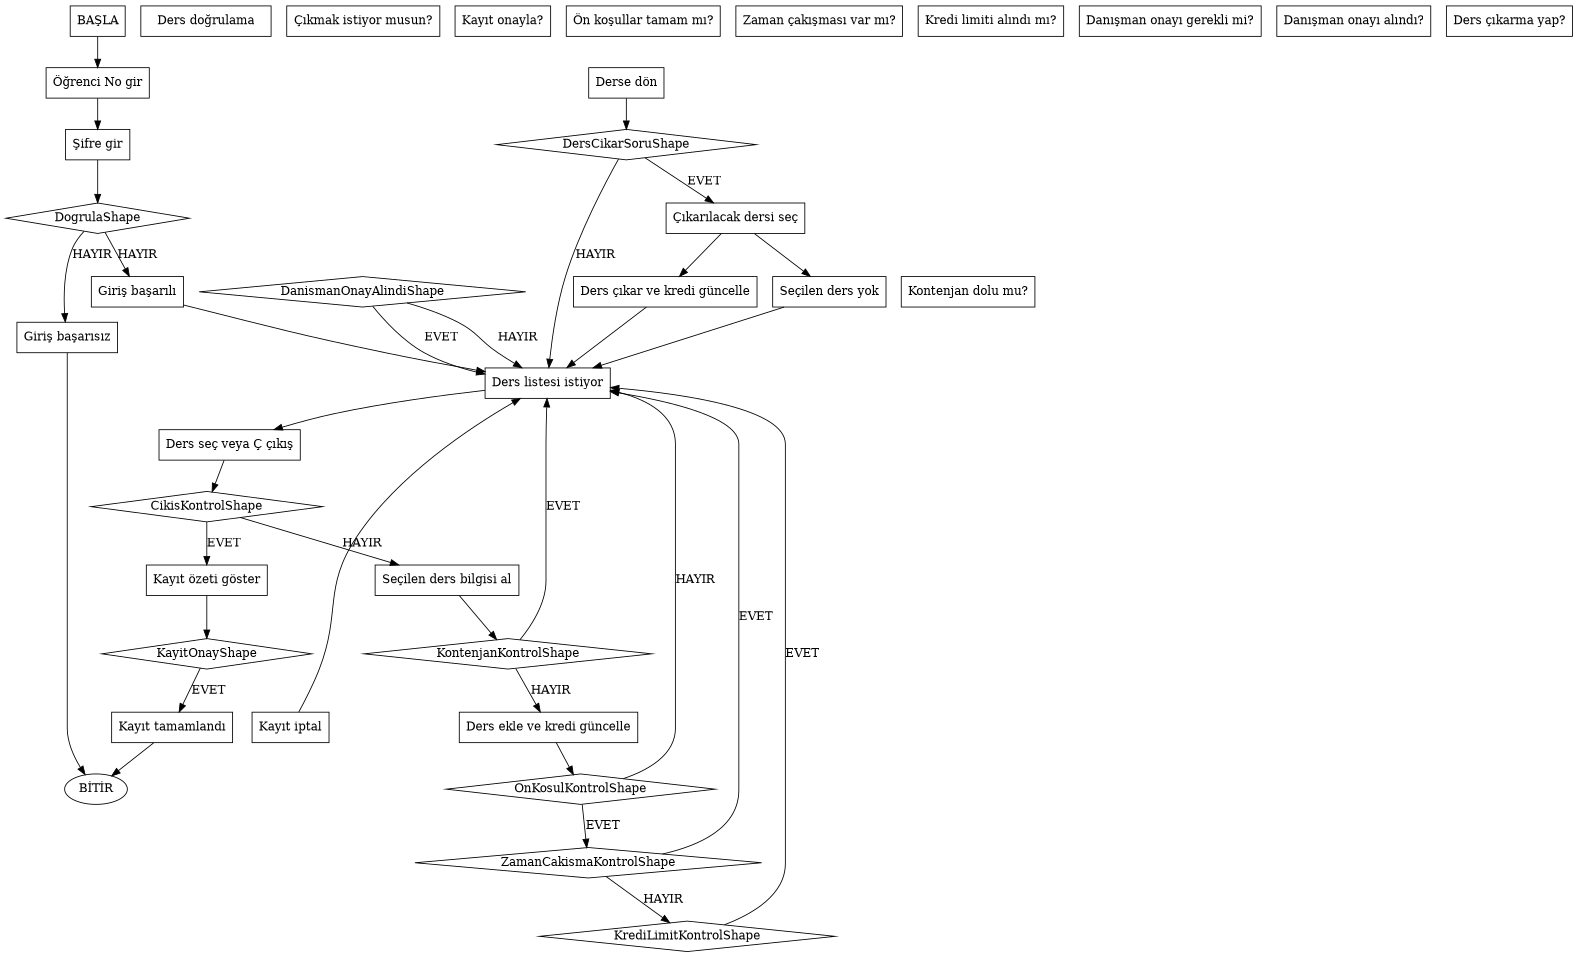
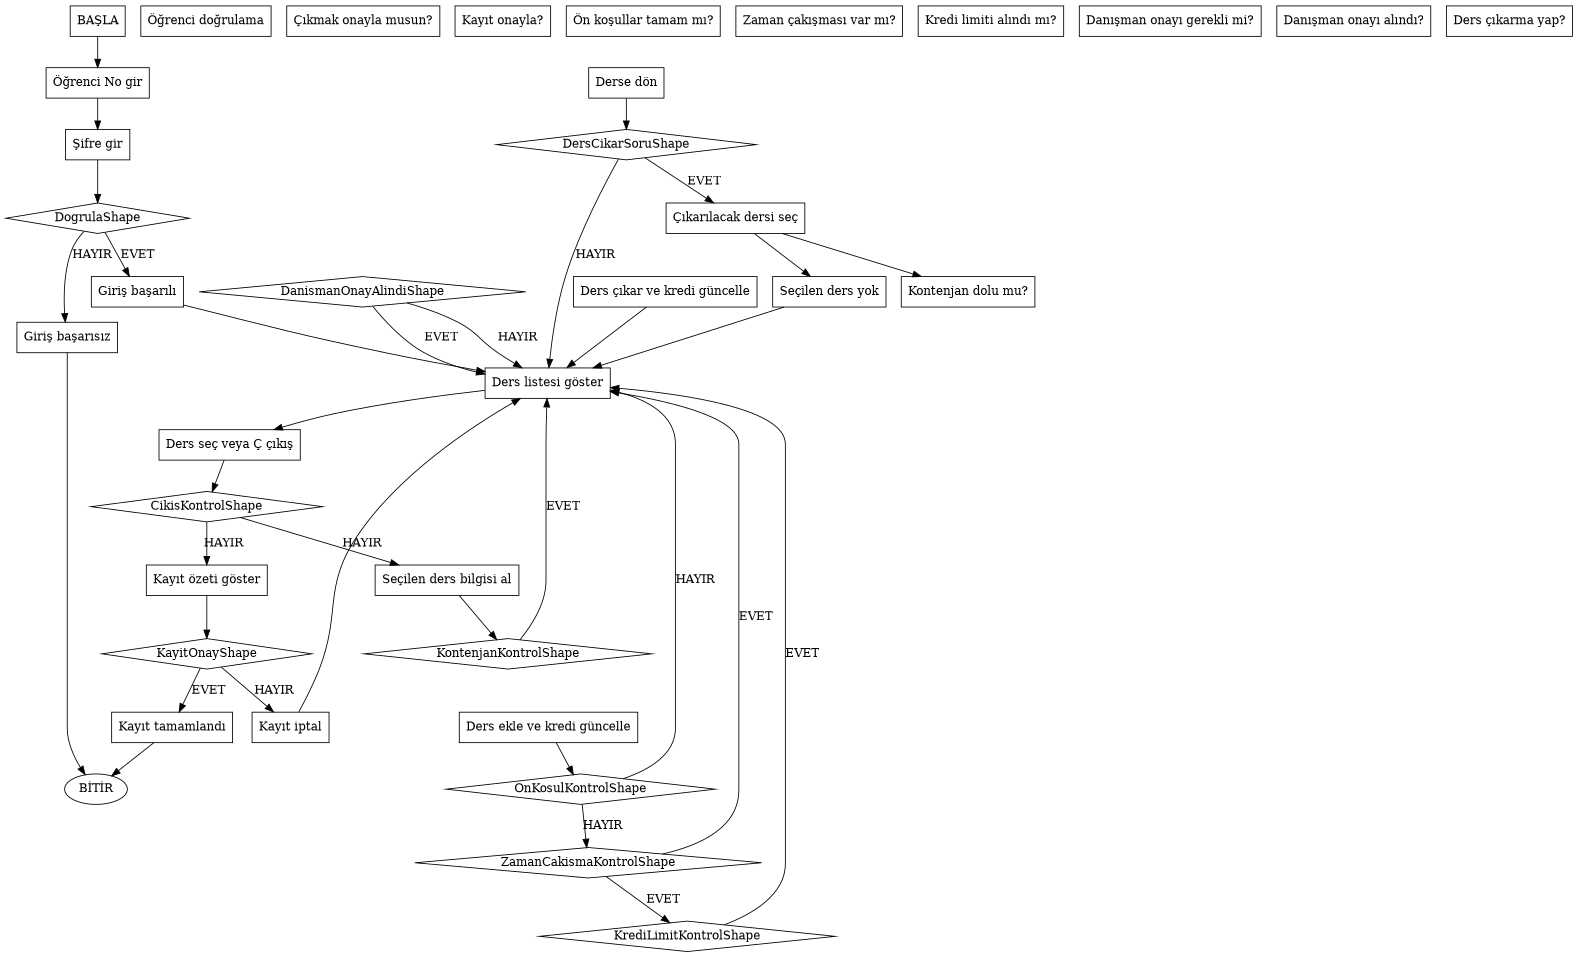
node "Ders doğrulama": label "Ders doğrulama" -> "Öğrenci doğrulama"
node "Çıkmak istiyor musun?": label "Çıkmak istiyor musun?" -> "Çıkmak onayla musun?"
edge "Çıkarılacak dersi seç" -> "Ders çıkar ve kredi güncelle": now "Çıkarılacak dersi seç" -> "Kontenjan dolu mu?"
edge "DogrulaShape" -> "Giriş başarılı": label "HAYIR" -> "EVET"
node "Ders listesi istiyor": label "Ders listesi istiyor" -> "Ders listesi göster"
edge "CikisKontrolShape" -> "Kayıt özeti göster": label "EVET" -> "HAYIR"
edge "KontenjanKontrolShape" -> "Ders ekle ve kredi güncelle": removed, label "HAYIR"
edge "KayitOnayShape" -> "Kayıt iptal": added, label "HAYIR"
edge "OnKosulKontrolShape" -> "ZamanCakismaKontrolShape": label "EVET" -> "HAYIR"
edge "ZamanCakismaKontrolShape" -> "KrediLimitKontrolShape": label "HAYIR" -> "EVET"
